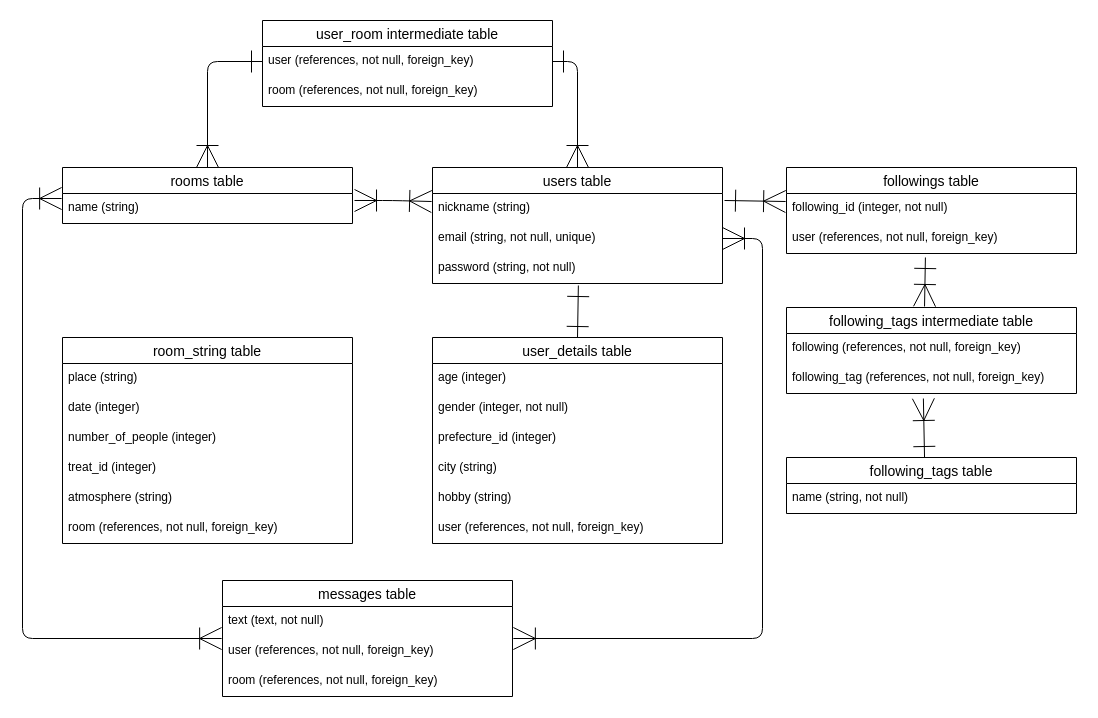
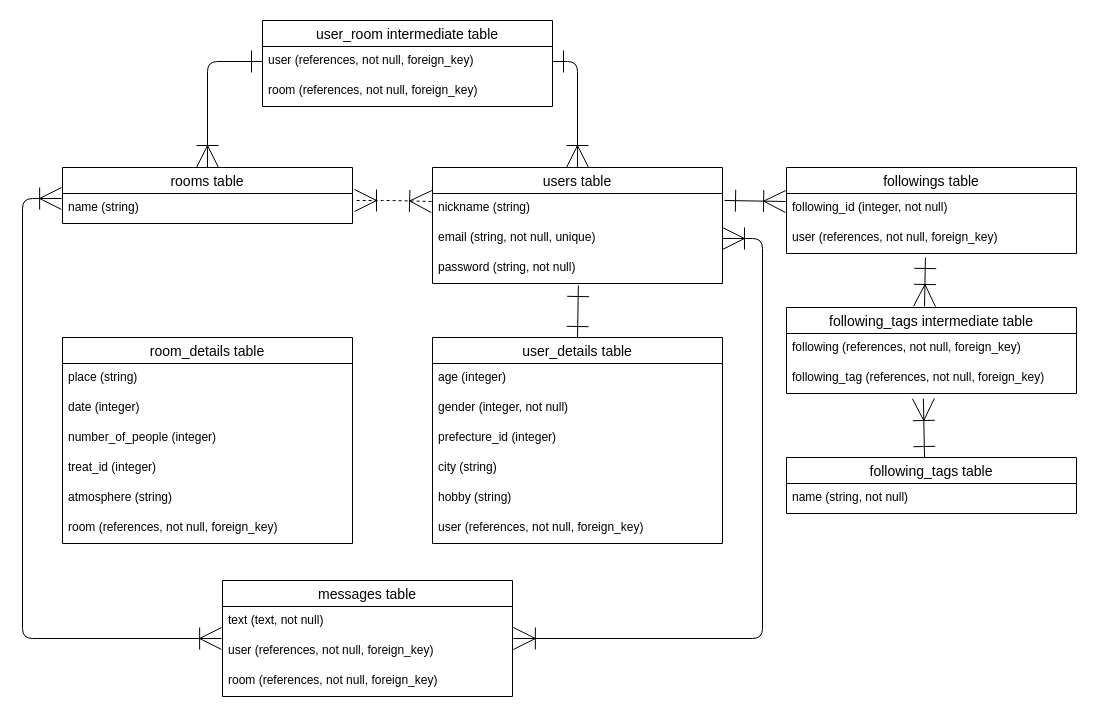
edge "name (string)" -- "nickname (string)": style solid -> dashed
node "room_string table": label "room_string table" -> "room_details table"
